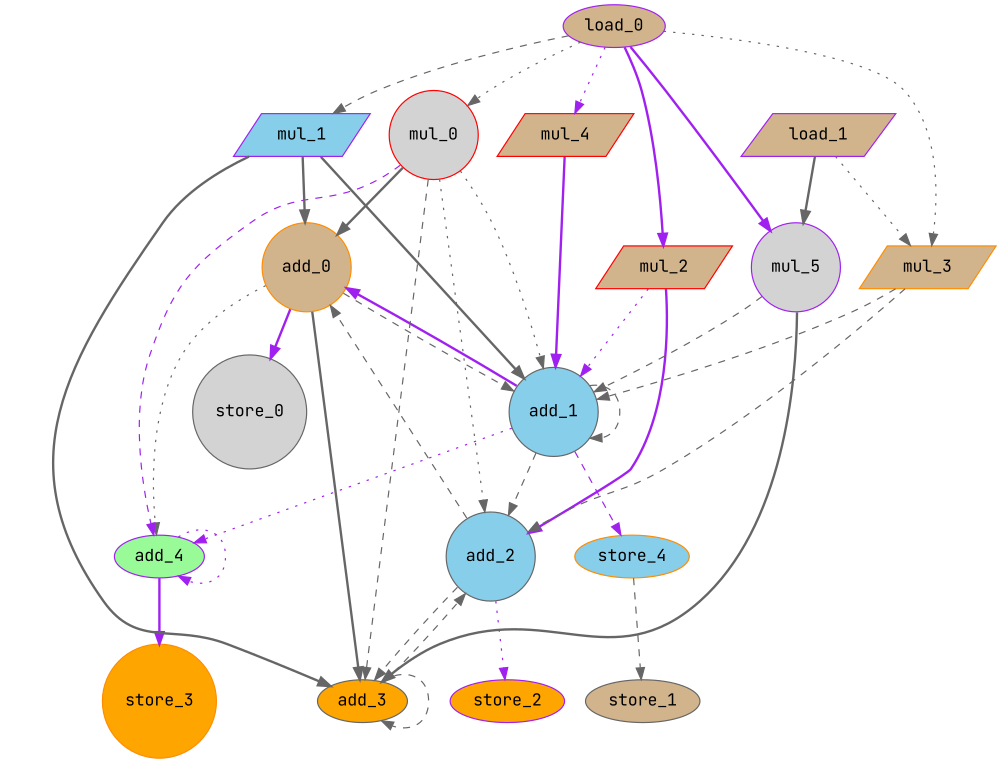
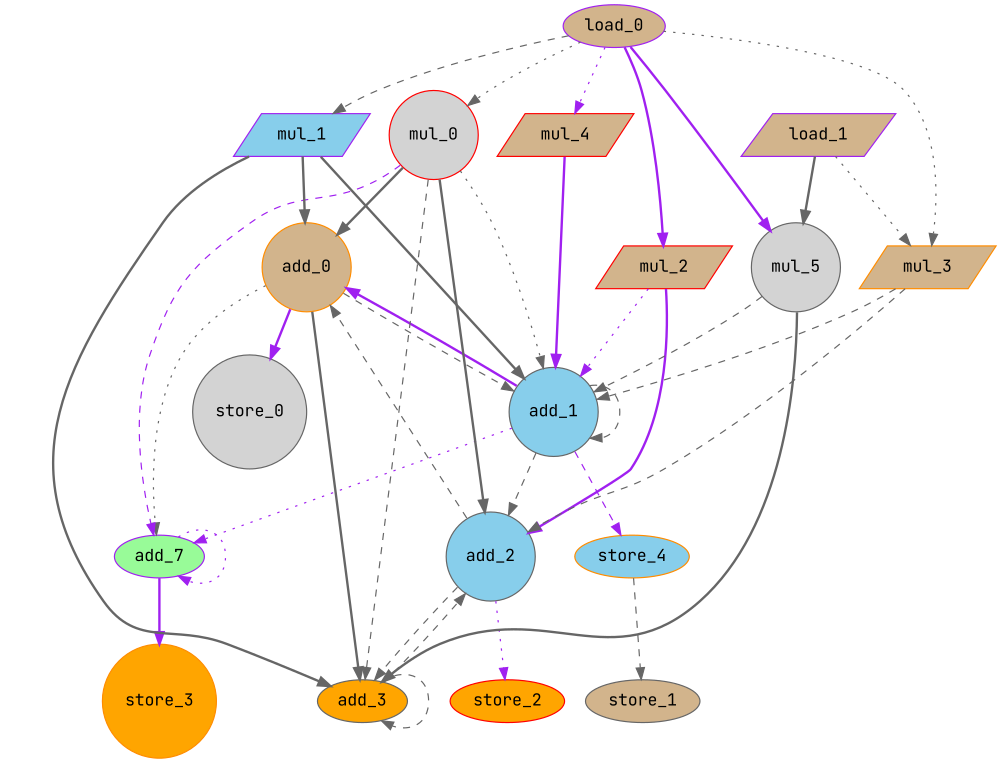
node "mul_5": color purple -> gray40
edge "mul_0" -> "add_2": style dotted -> bold
node "add_4": label "add_4" -> "add_7"
node "store_2": color purple -> red
